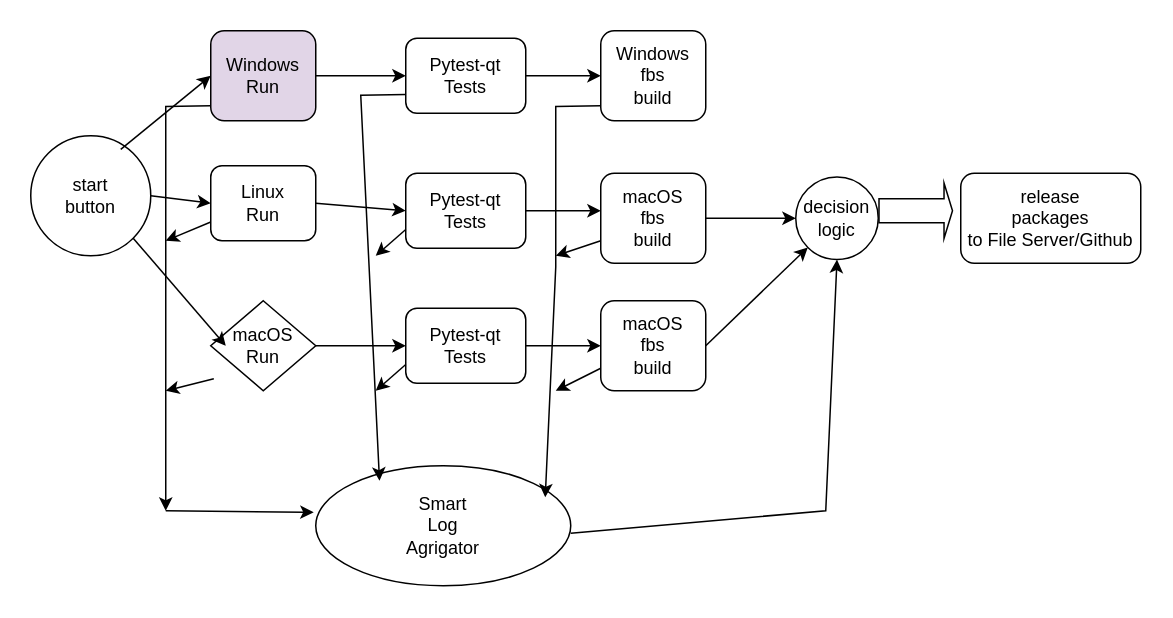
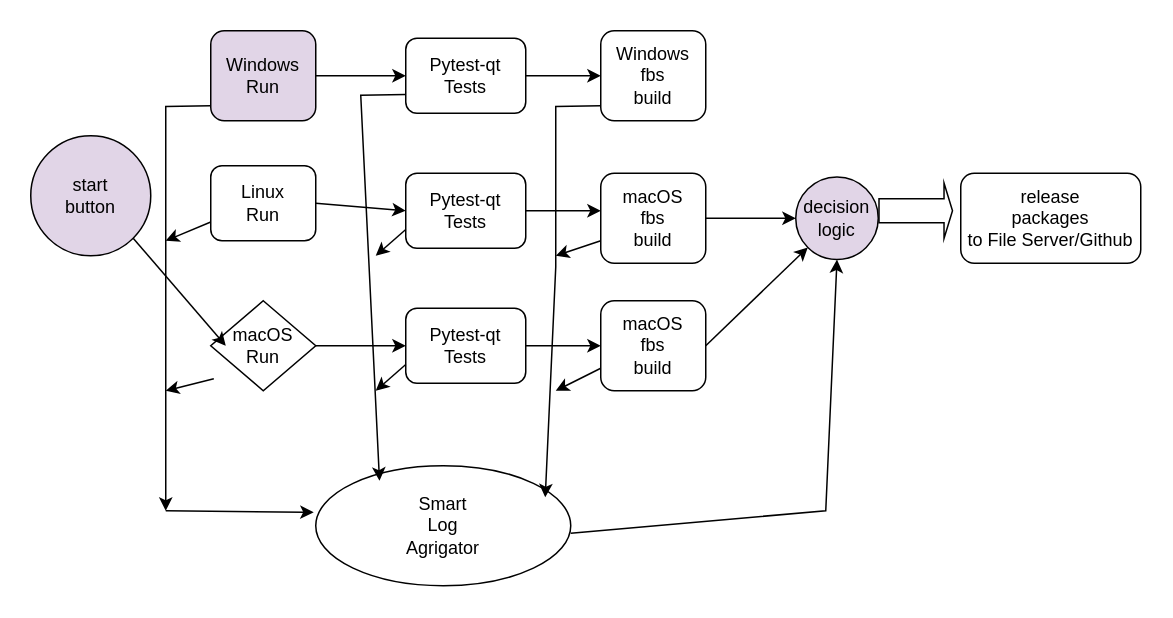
edge "start button" -> "Windows Run": removed
node "start button": fillcolor #ffffff -> #e1d5e7
edge "start button" -> "Linux Run": removed
node "decision logic": fillcolor #ffffff -> #e1d5e7
